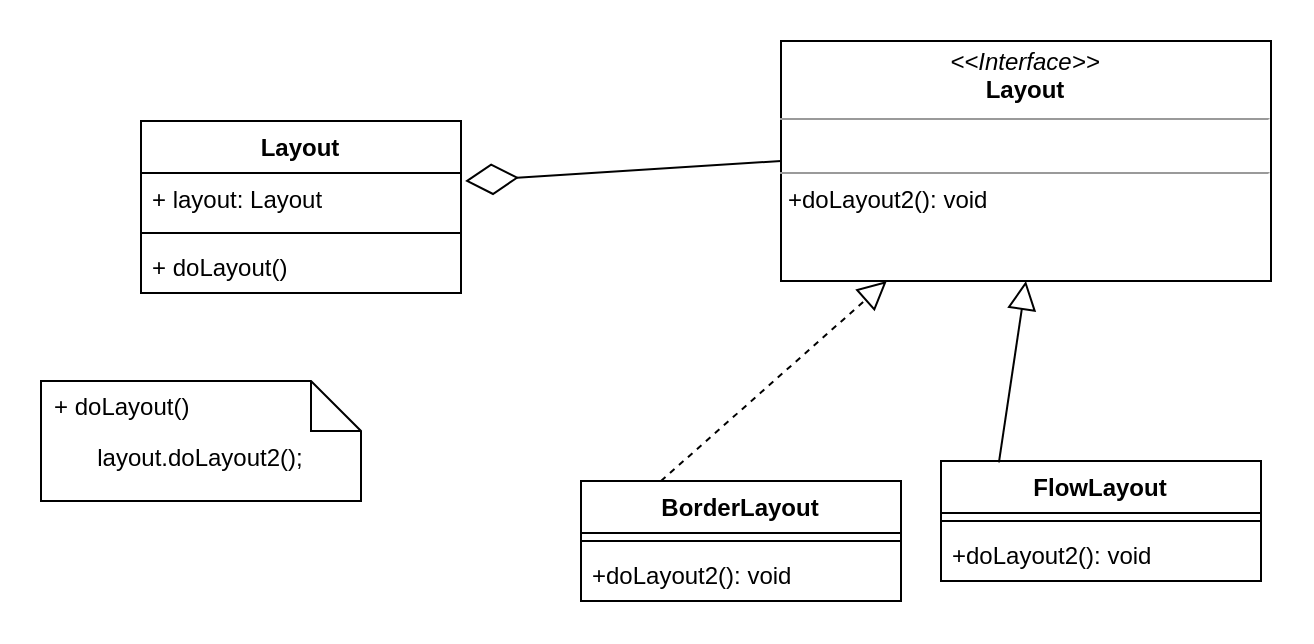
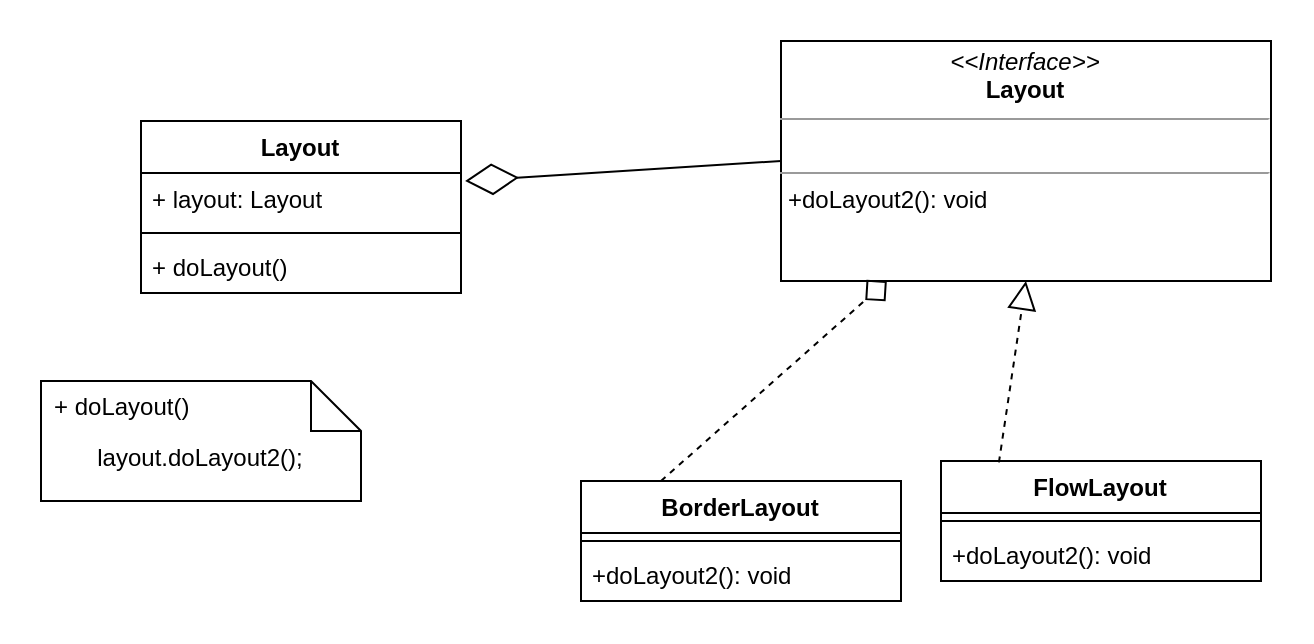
edge "BorderLayout" -> "<<Interface>> Layout +doLayout2(): void": arrowhead block -> diamond
edge "FlowLayout" -> "<<Interface>> Layout +doLayout2(): void": style solid -> dashed
